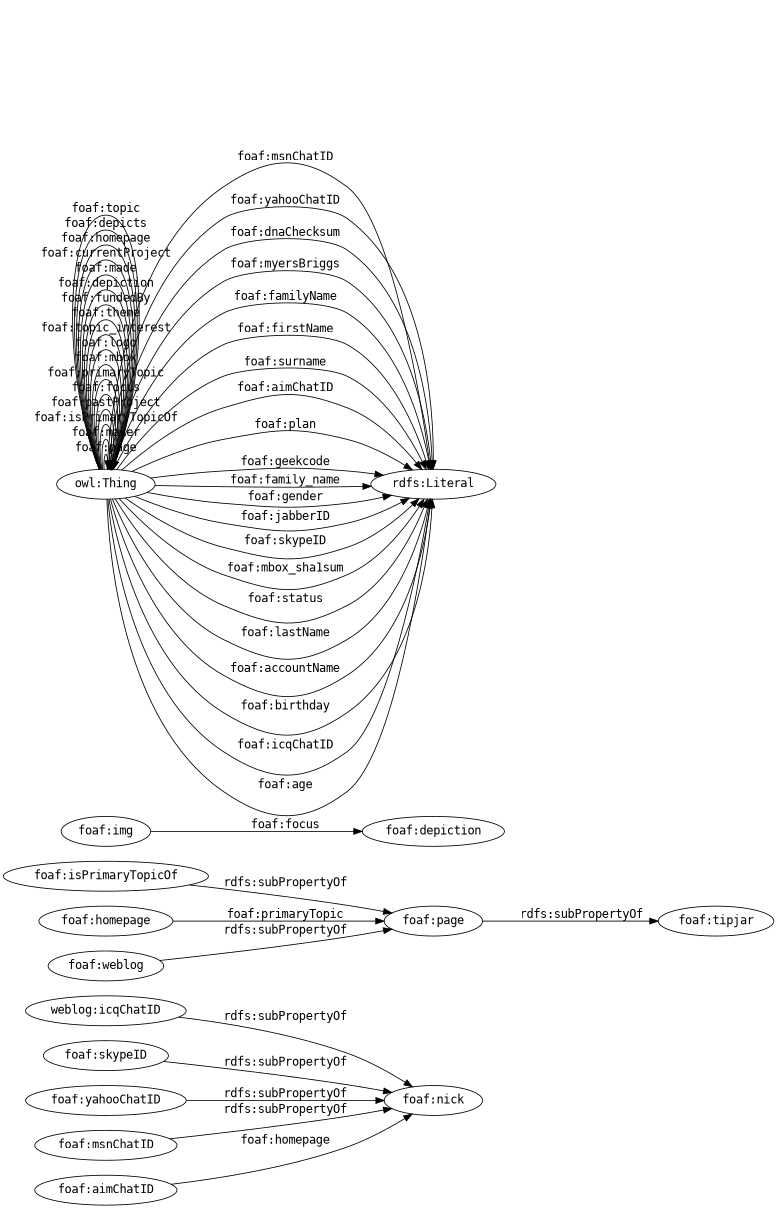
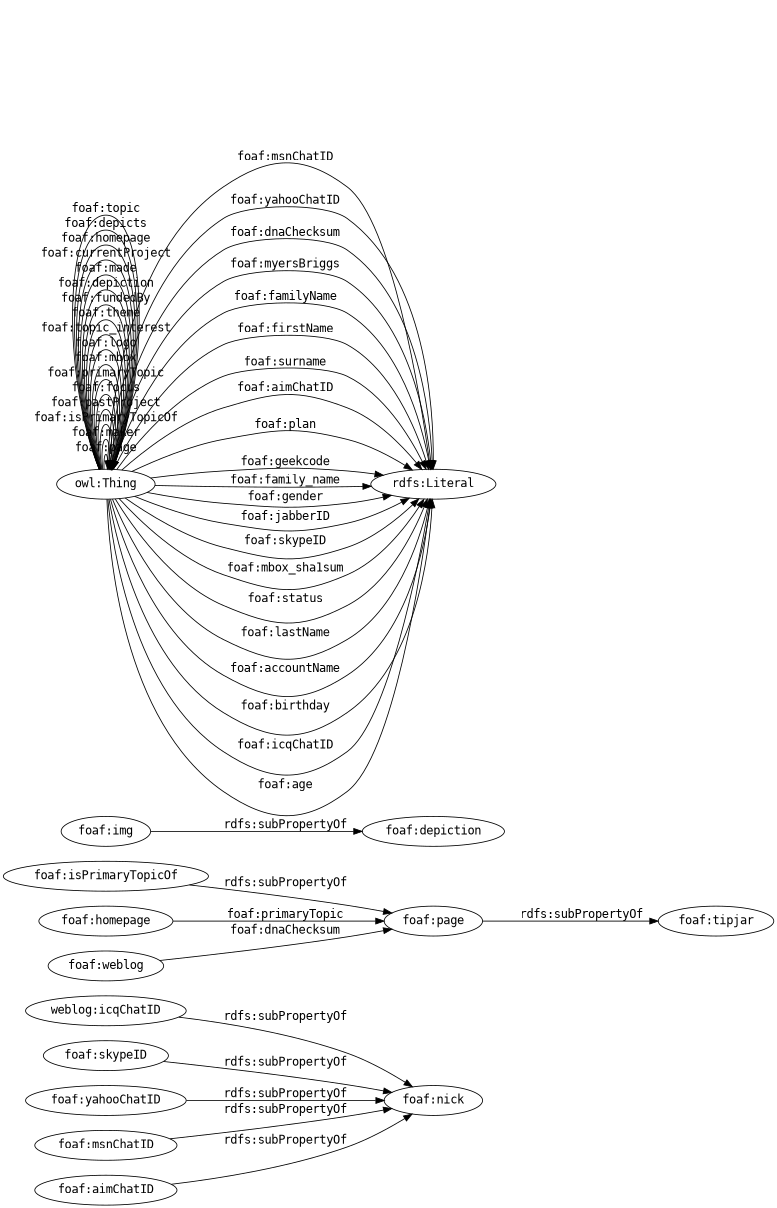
edge "foaf:img" -> "foaf:depiction": label "foaf:focus" -> "rdfs:subPropertyOf"
edge "foaf:weblog" -> "foaf:page": label "rdfs:subPropertyOf" -> "foaf:dnaChecksum"
edge "foaf:aimChatID" -> "foaf:nick": label "foaf:homepage" -> "rdfs:subPropertyOf"
